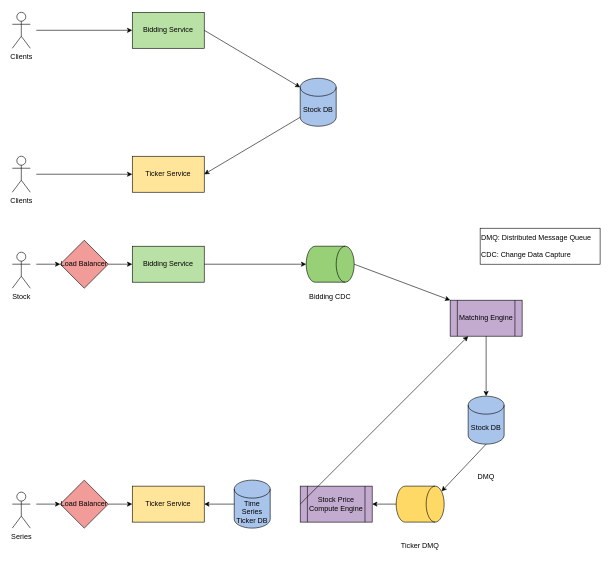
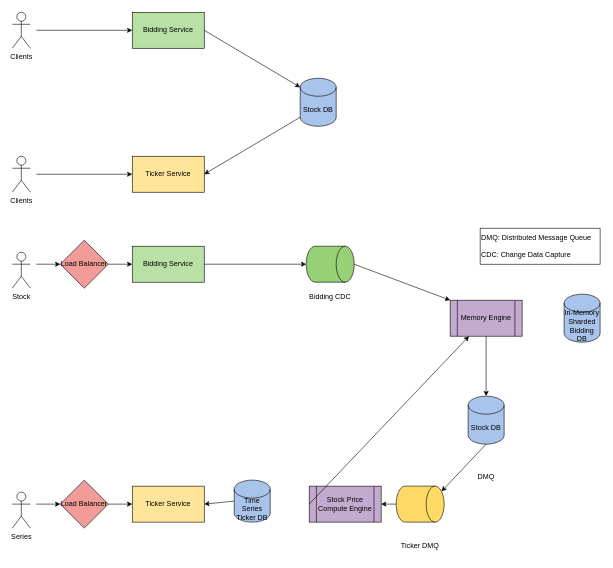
node "Matching Engine": label "Matching Engine" -> "Memory Engine"
node "In-Memory Sharded Bidding DB": added
node "Time Series Ticker DB": size 36x48 -> 36x42
node "Stock Price Compute Engine": moved (336, 504) -> (345, 504)
